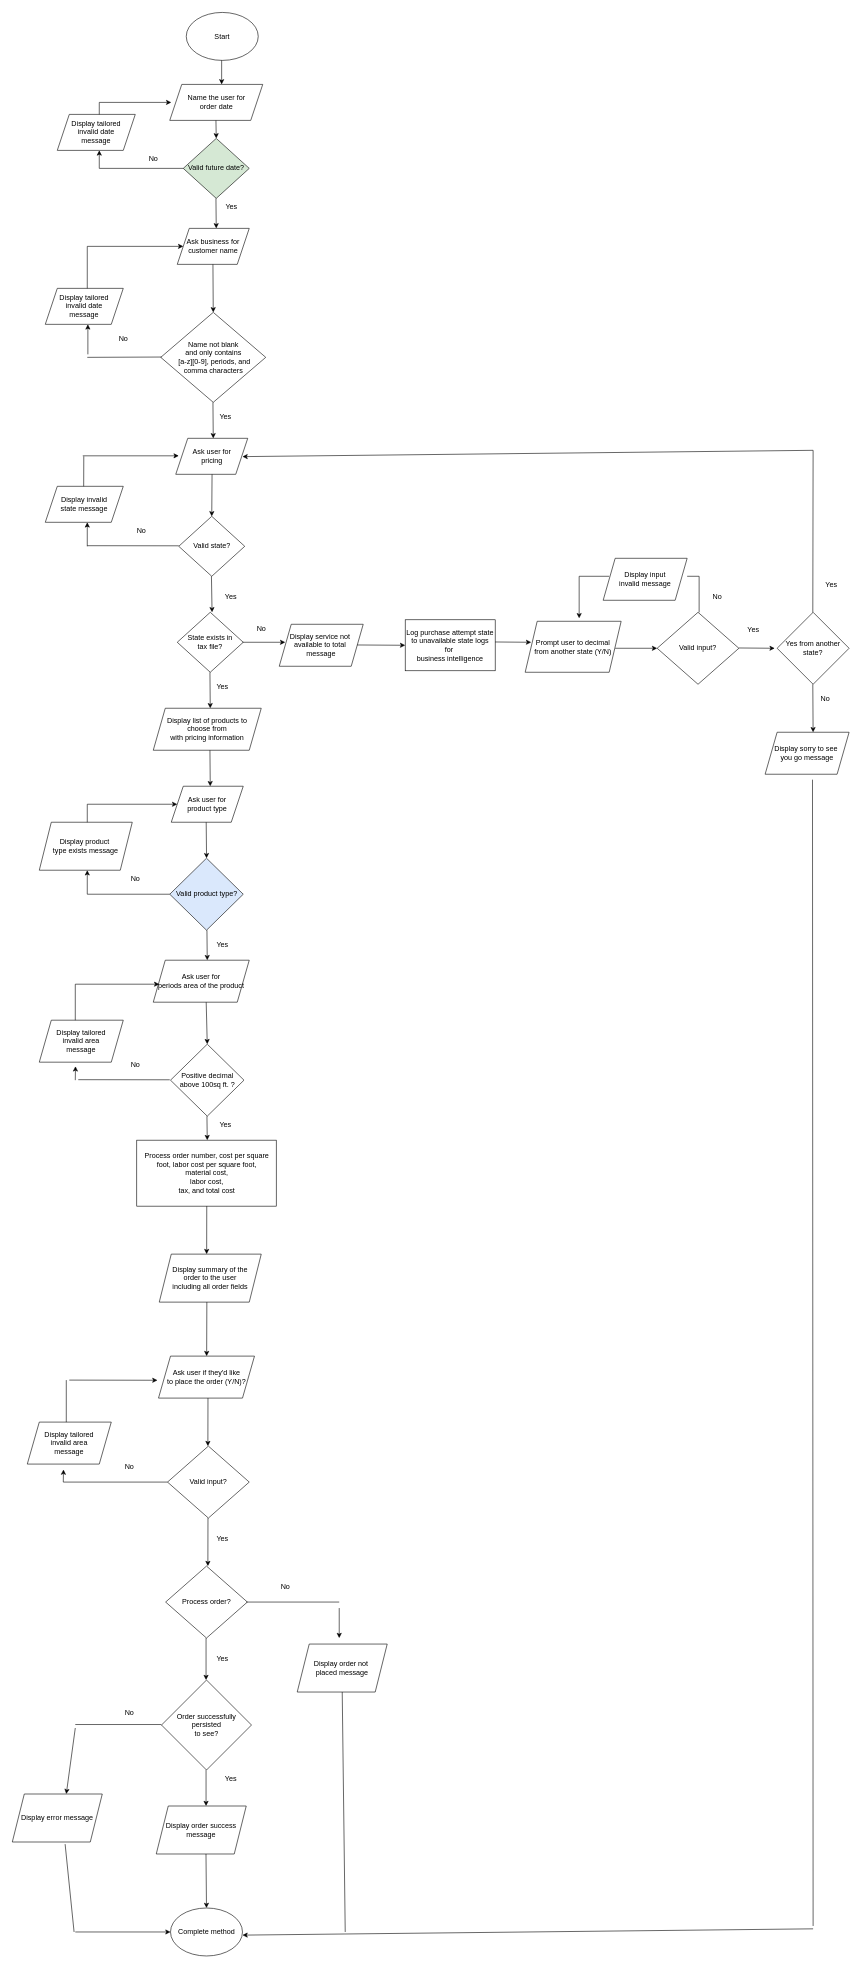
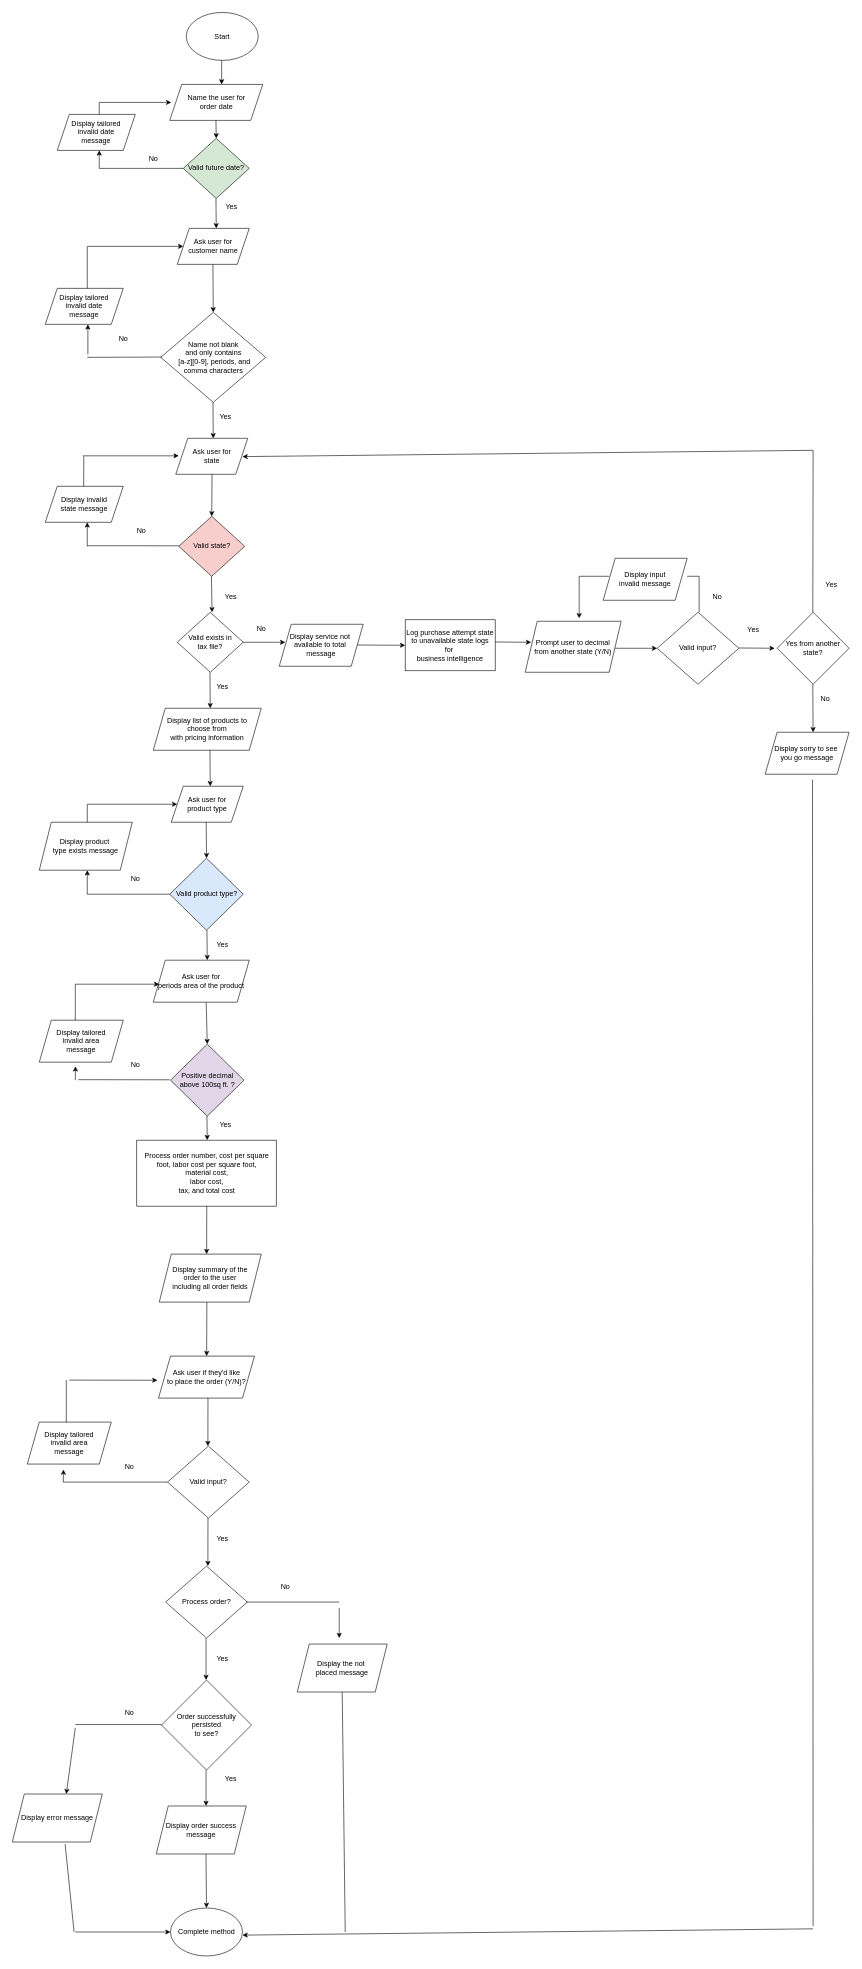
node "Ask business for customer name": label "Ask business for customer name" -> "Ask user for customer name"
node "Ask user for pricing": label "Ask user for pricing" -> "Ask user for state"
node "Valid state?": fillcolor #ffffff -> #f8cecc
node "State exists in tax file?": label "State exists in tax file?" -> "Valid exists in tax file?"
node "Positive decimal above 100sq ft. ?": fillcolor #ffffff -> #e1d5e7
node "Display order not placed message": label "Display order not placed message" -> "Display the not placed message"
